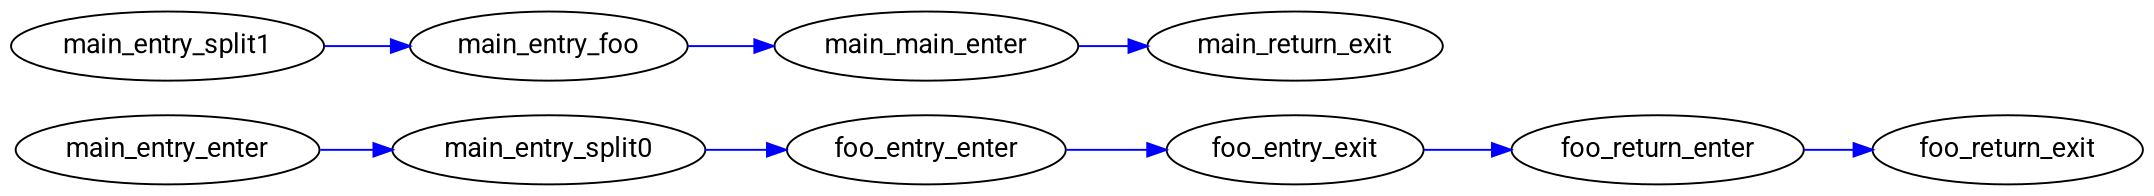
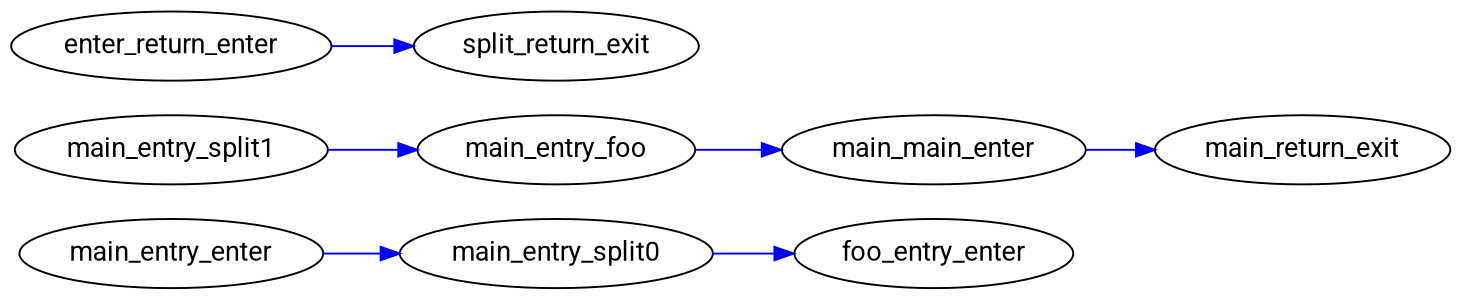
node "foo_entry_exit": removed
node "foo_return_enter": label "foo_return_enter" -> "enter_return_enter"
node "foo_return_exit": label "foo_return_exit" -> "split_return_exit"
